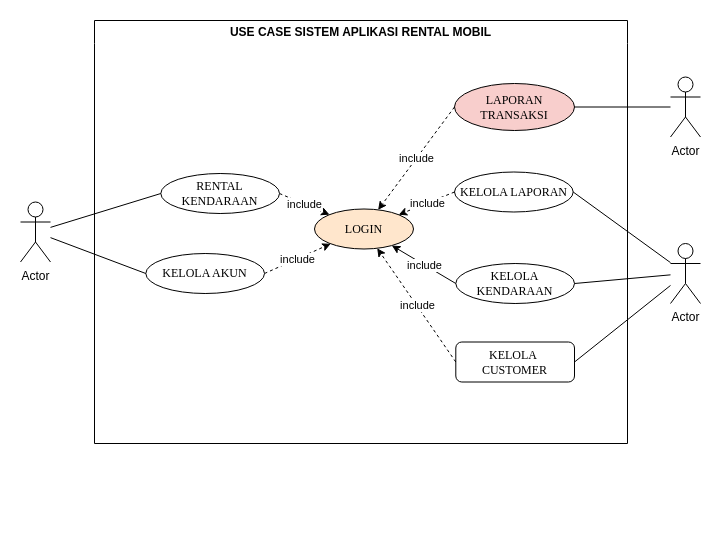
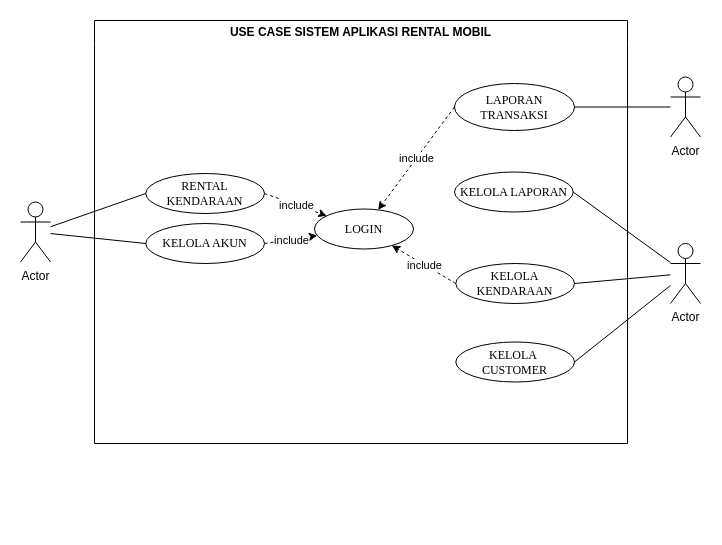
node "LAPORAN TRANSAKSI": fillcolor #f8cecc -> #ffffff
node "RENTAL KENDARAAN": moved (220, 194) -> (205, 194)
edge "KELOLA LAPORAN" -> "LOGIN": removed, label "include"
node "LOGIN": fillcolor #ffe6cc -> #ffffff
node "KELOLA AKUN": moved (205, 274) -> (205, 244)
edge "KELOLA KENDARAAN" -> "LOGIN": style solid -> dashed
edge "KELOLA CUSTOMER" -> "LOGIN": removed, label "include"
node "KELOLA CUSTOMER": shape rounded rectangle -> ellipse
